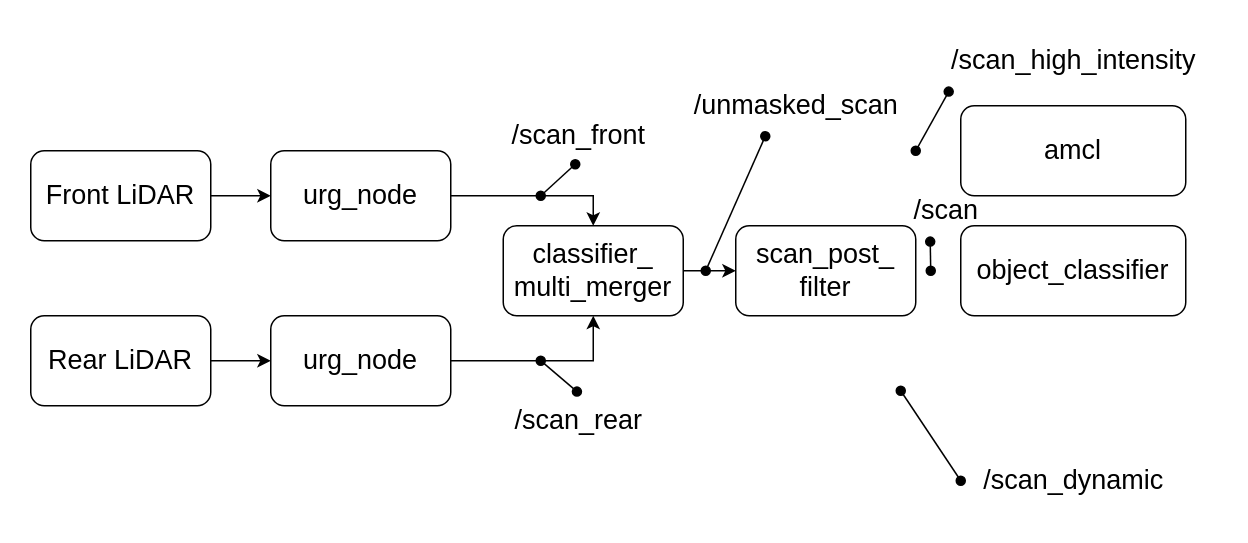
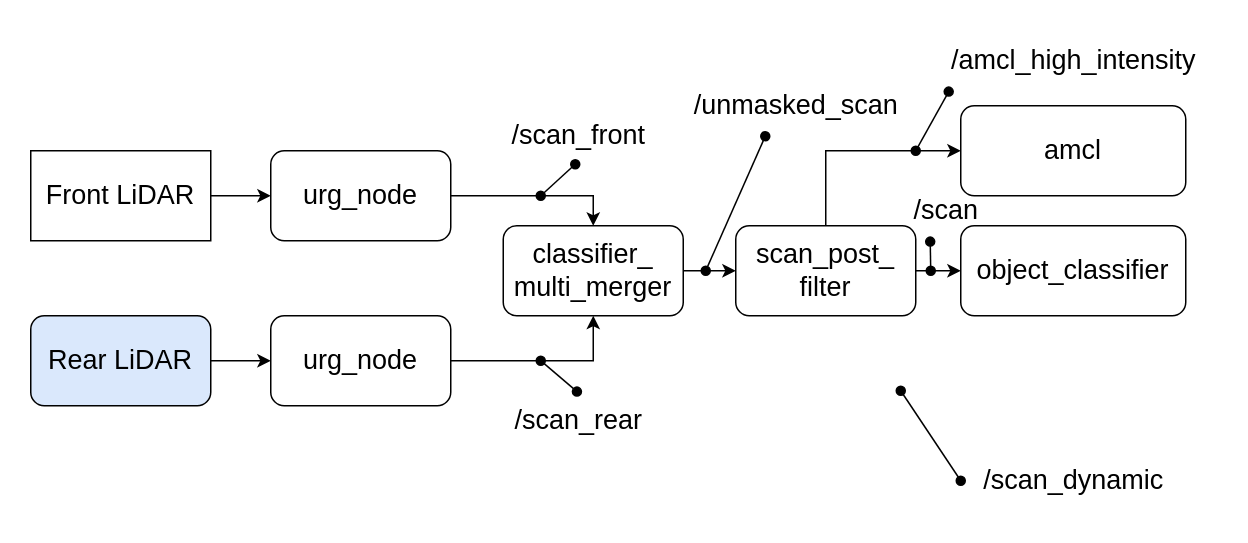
node "/scan_high_intensity": label "/scan_high_intensity" -> "/amcl_high_intensity"
edge "scan_post_ filter" -> "amcl": added
node "Front LiDAR": shape rounded rectangle -> rectangle
edge "scan_post_ filter" -> "object_classifier": added
node "Rear LiDAR": fillcolor #ffffff -> #dae8fc
